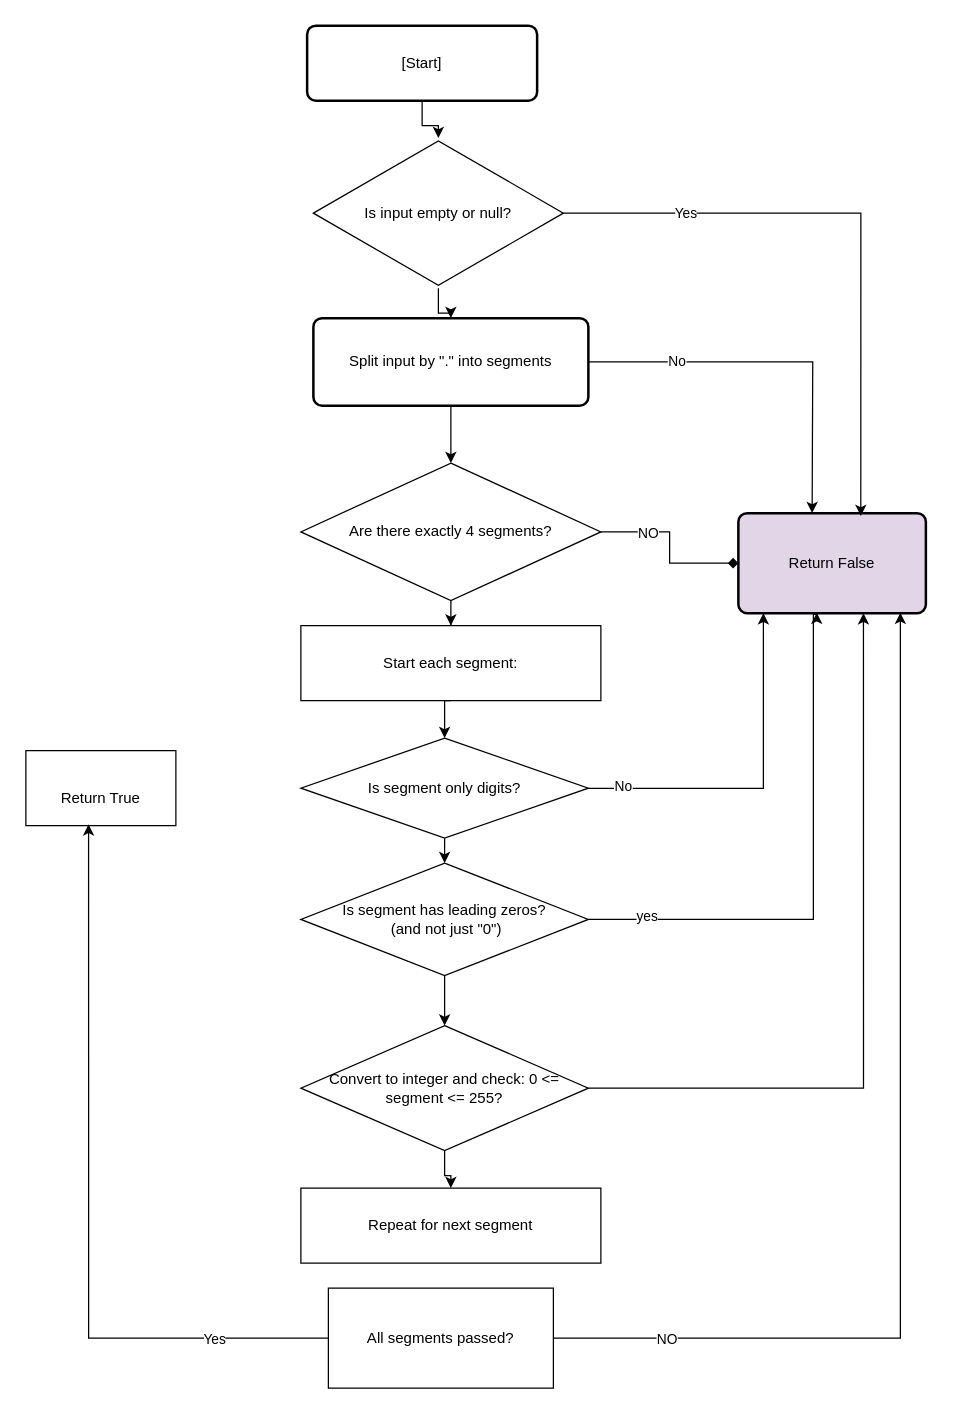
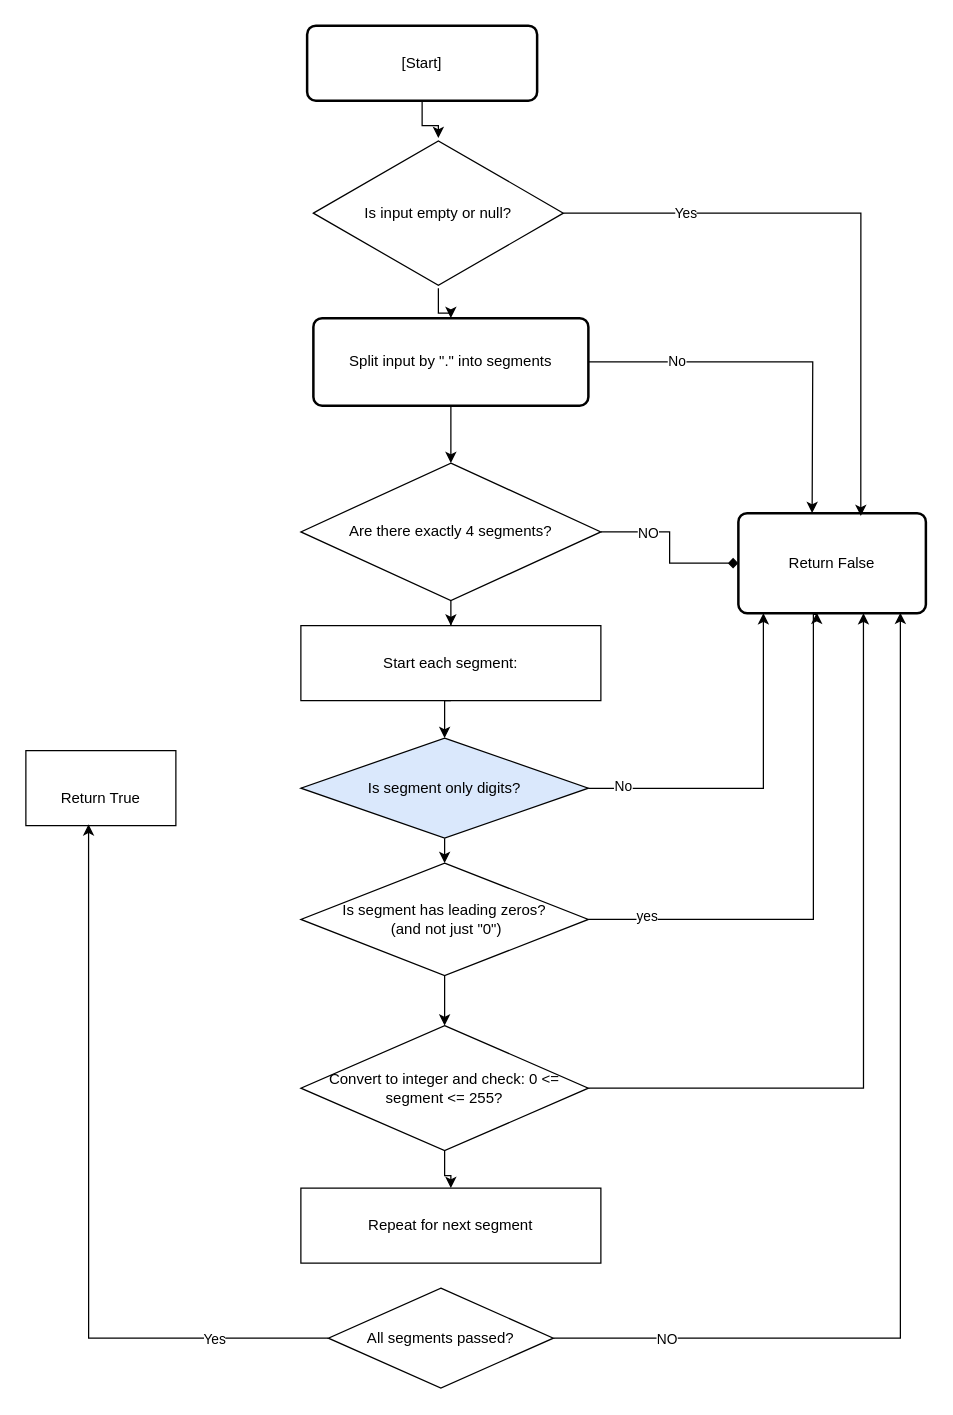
node "Return False": fillcolor #e1d5e7 -> #ffffff
node "Is segment only digits?": fillcolor #ffffff -> #dae8fc
node "All segments passed?": shape rectangle -> diamond
